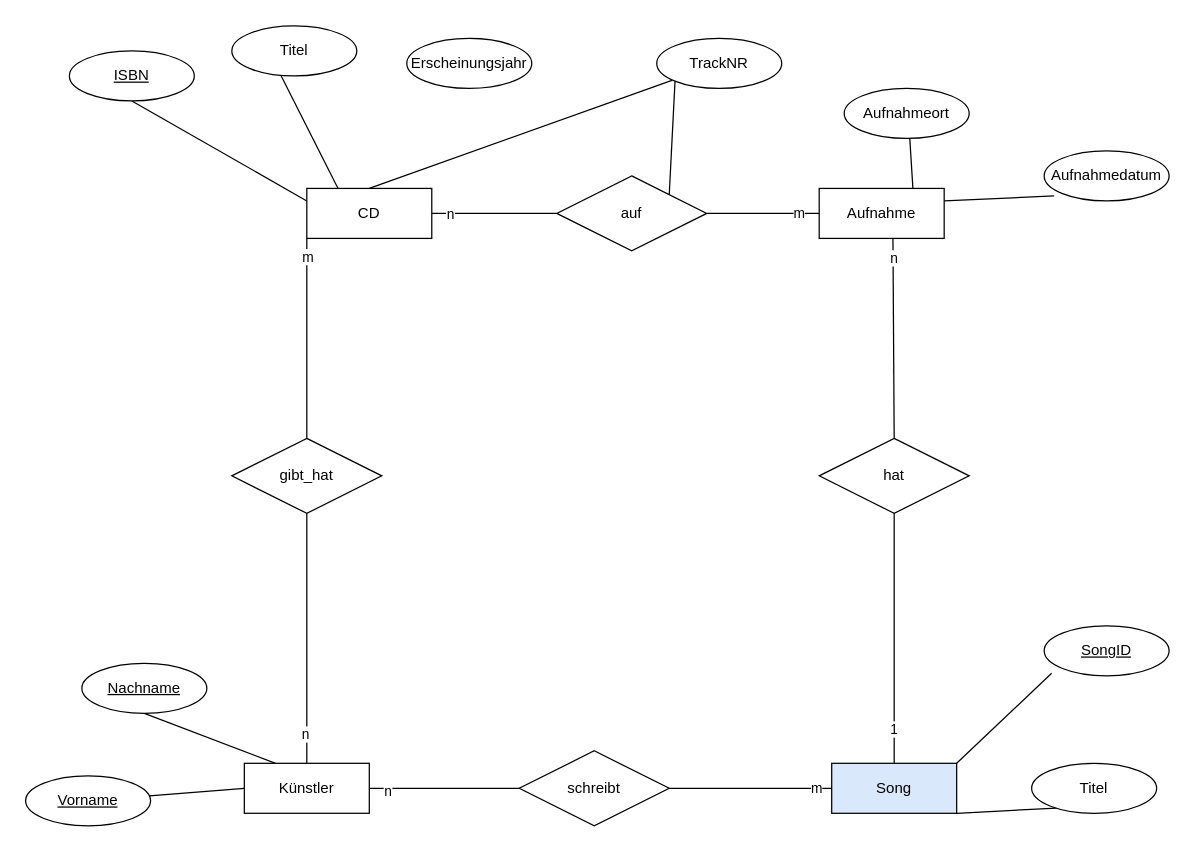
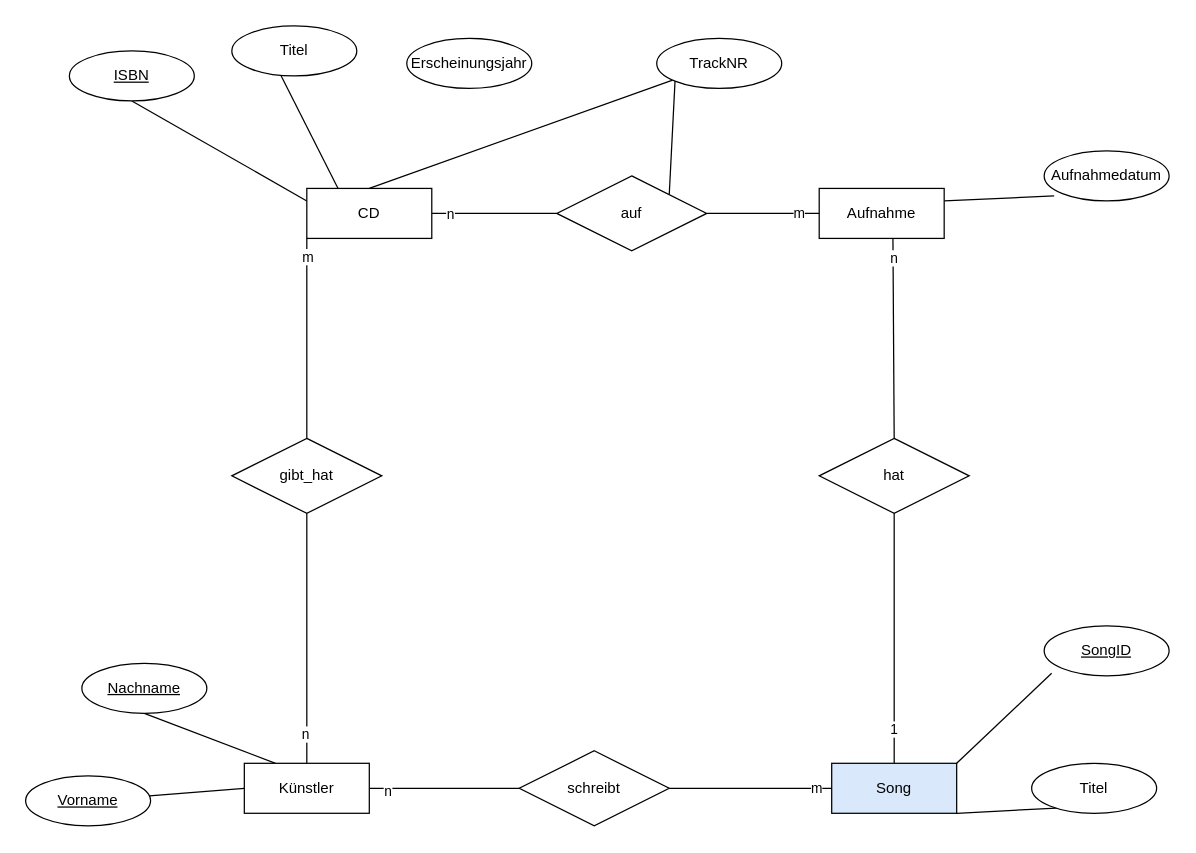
node "Aufnahmeort": removed
edge "Aufnahmeort" -- "Aufnahme": removed
